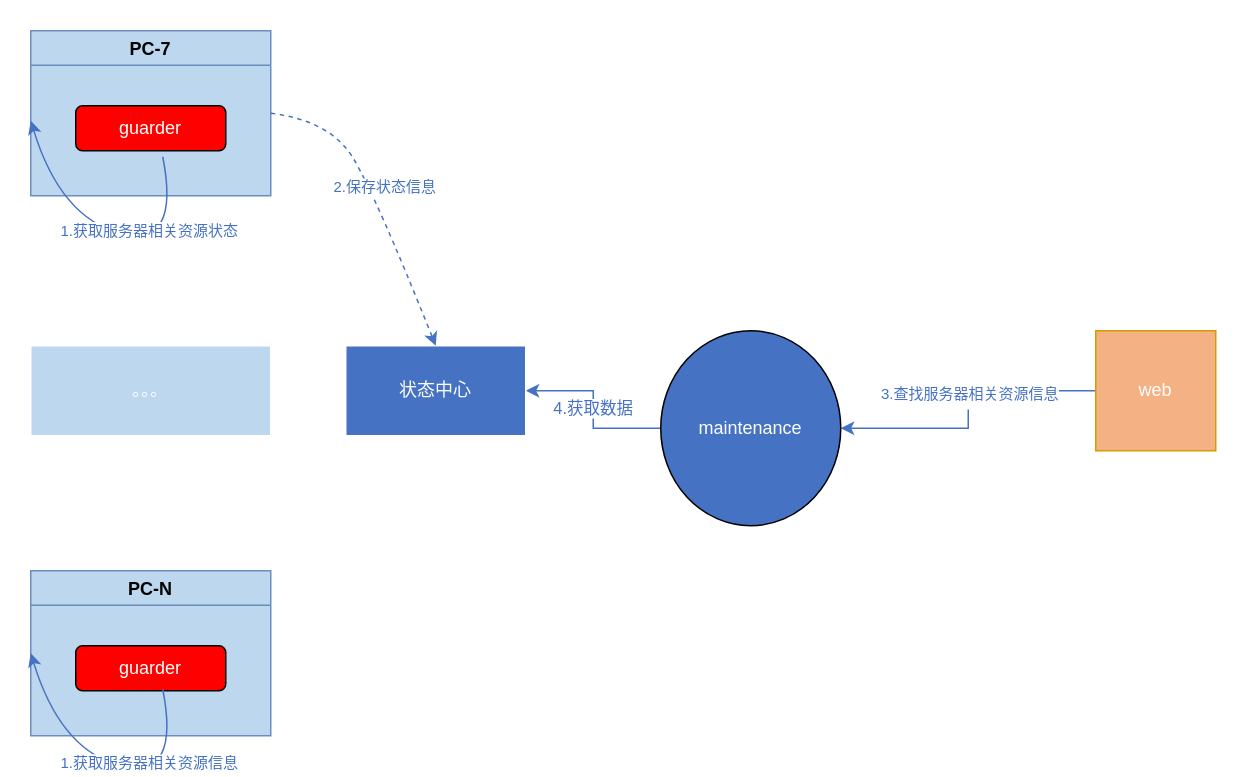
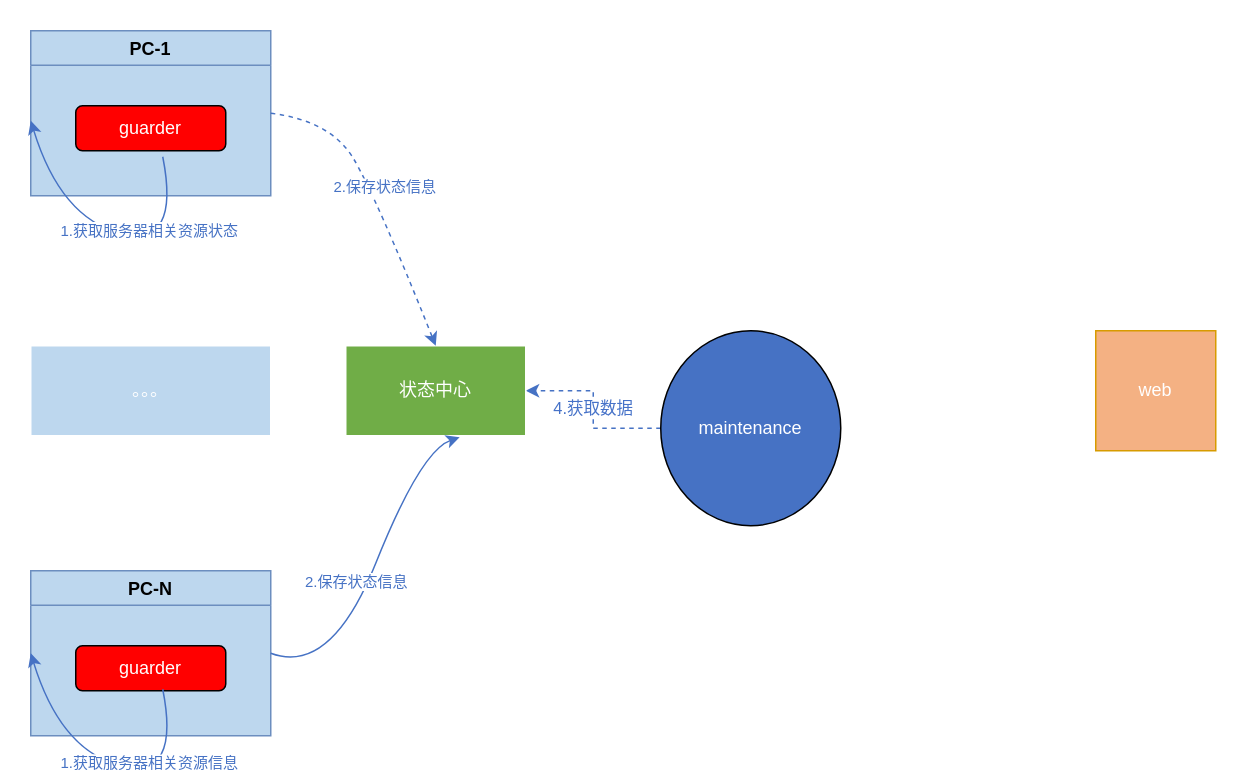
node "PC-7": label "PC-7" -> "PC-1"
node "状态中心": fillcolor #4672c4 -> #70ad47
edge "maintenance" -> "状态中心": style solid -> dashed
edge "web" -> "maintenance": removed, label "3.查找服务器相关资源信息"
edge "PC-N" -> "状态中心": added, label "2.保存状态信息"
